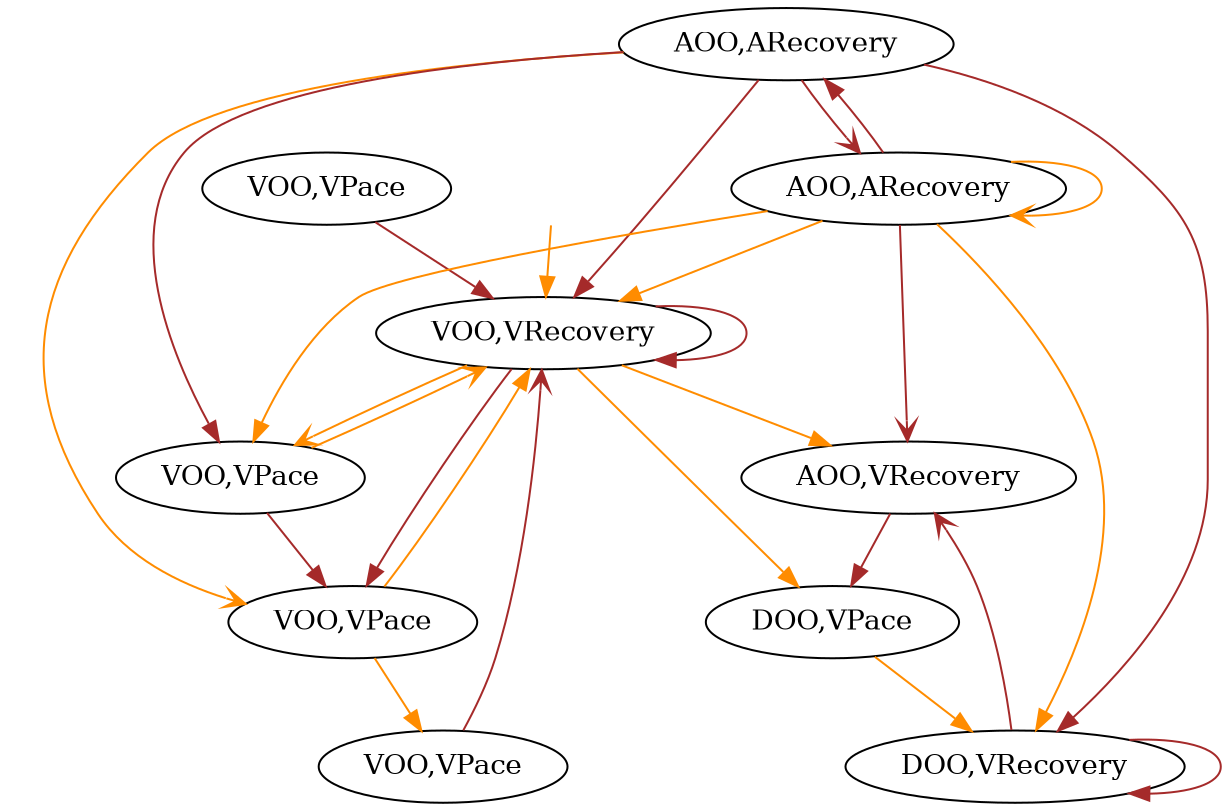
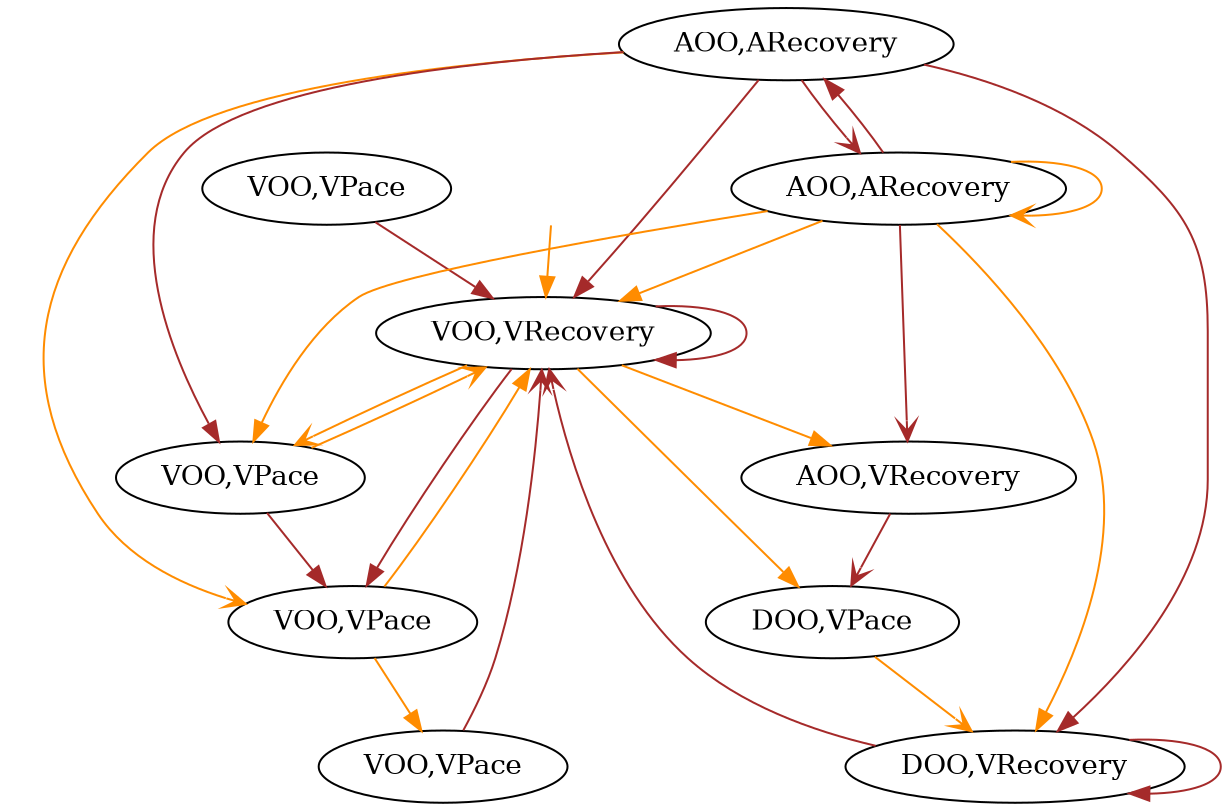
edge "AOO,VRecovery" -> "DOO,VPace": arrowhead normal -> vee
edge "DOO,VRecovery" -> "AOO,VRecovery": now "DOO,VRecovery" -> "VOO,VRecovery"
edge "DOO,VPace" -> "DOO,VRecovery": arrowhead normal -> vee
